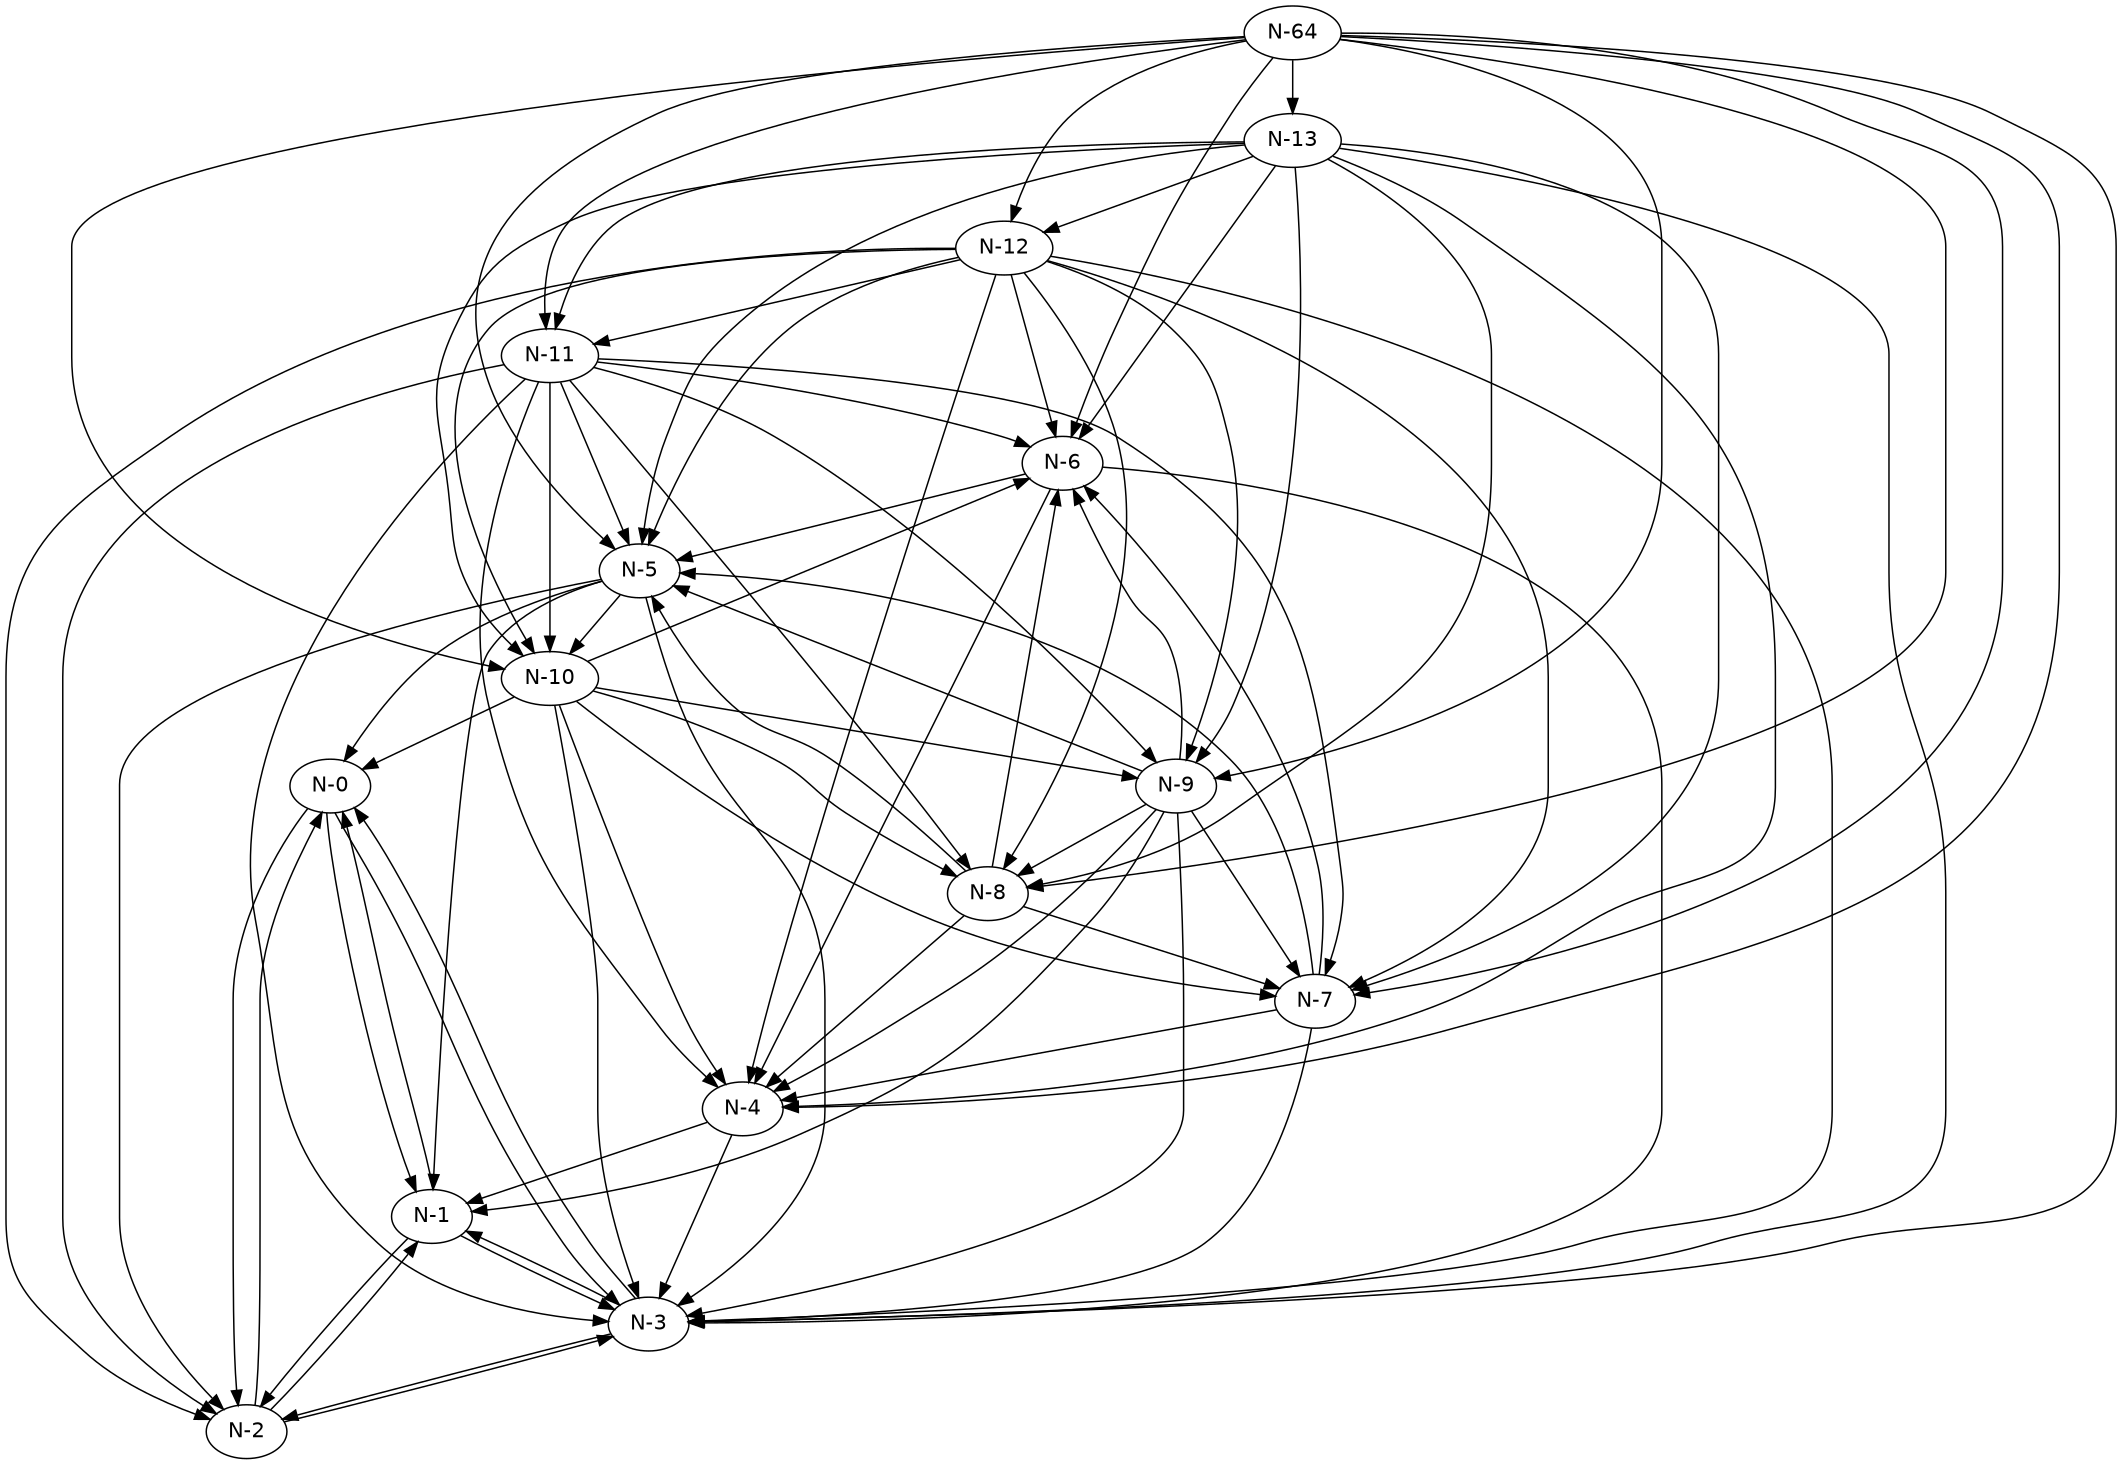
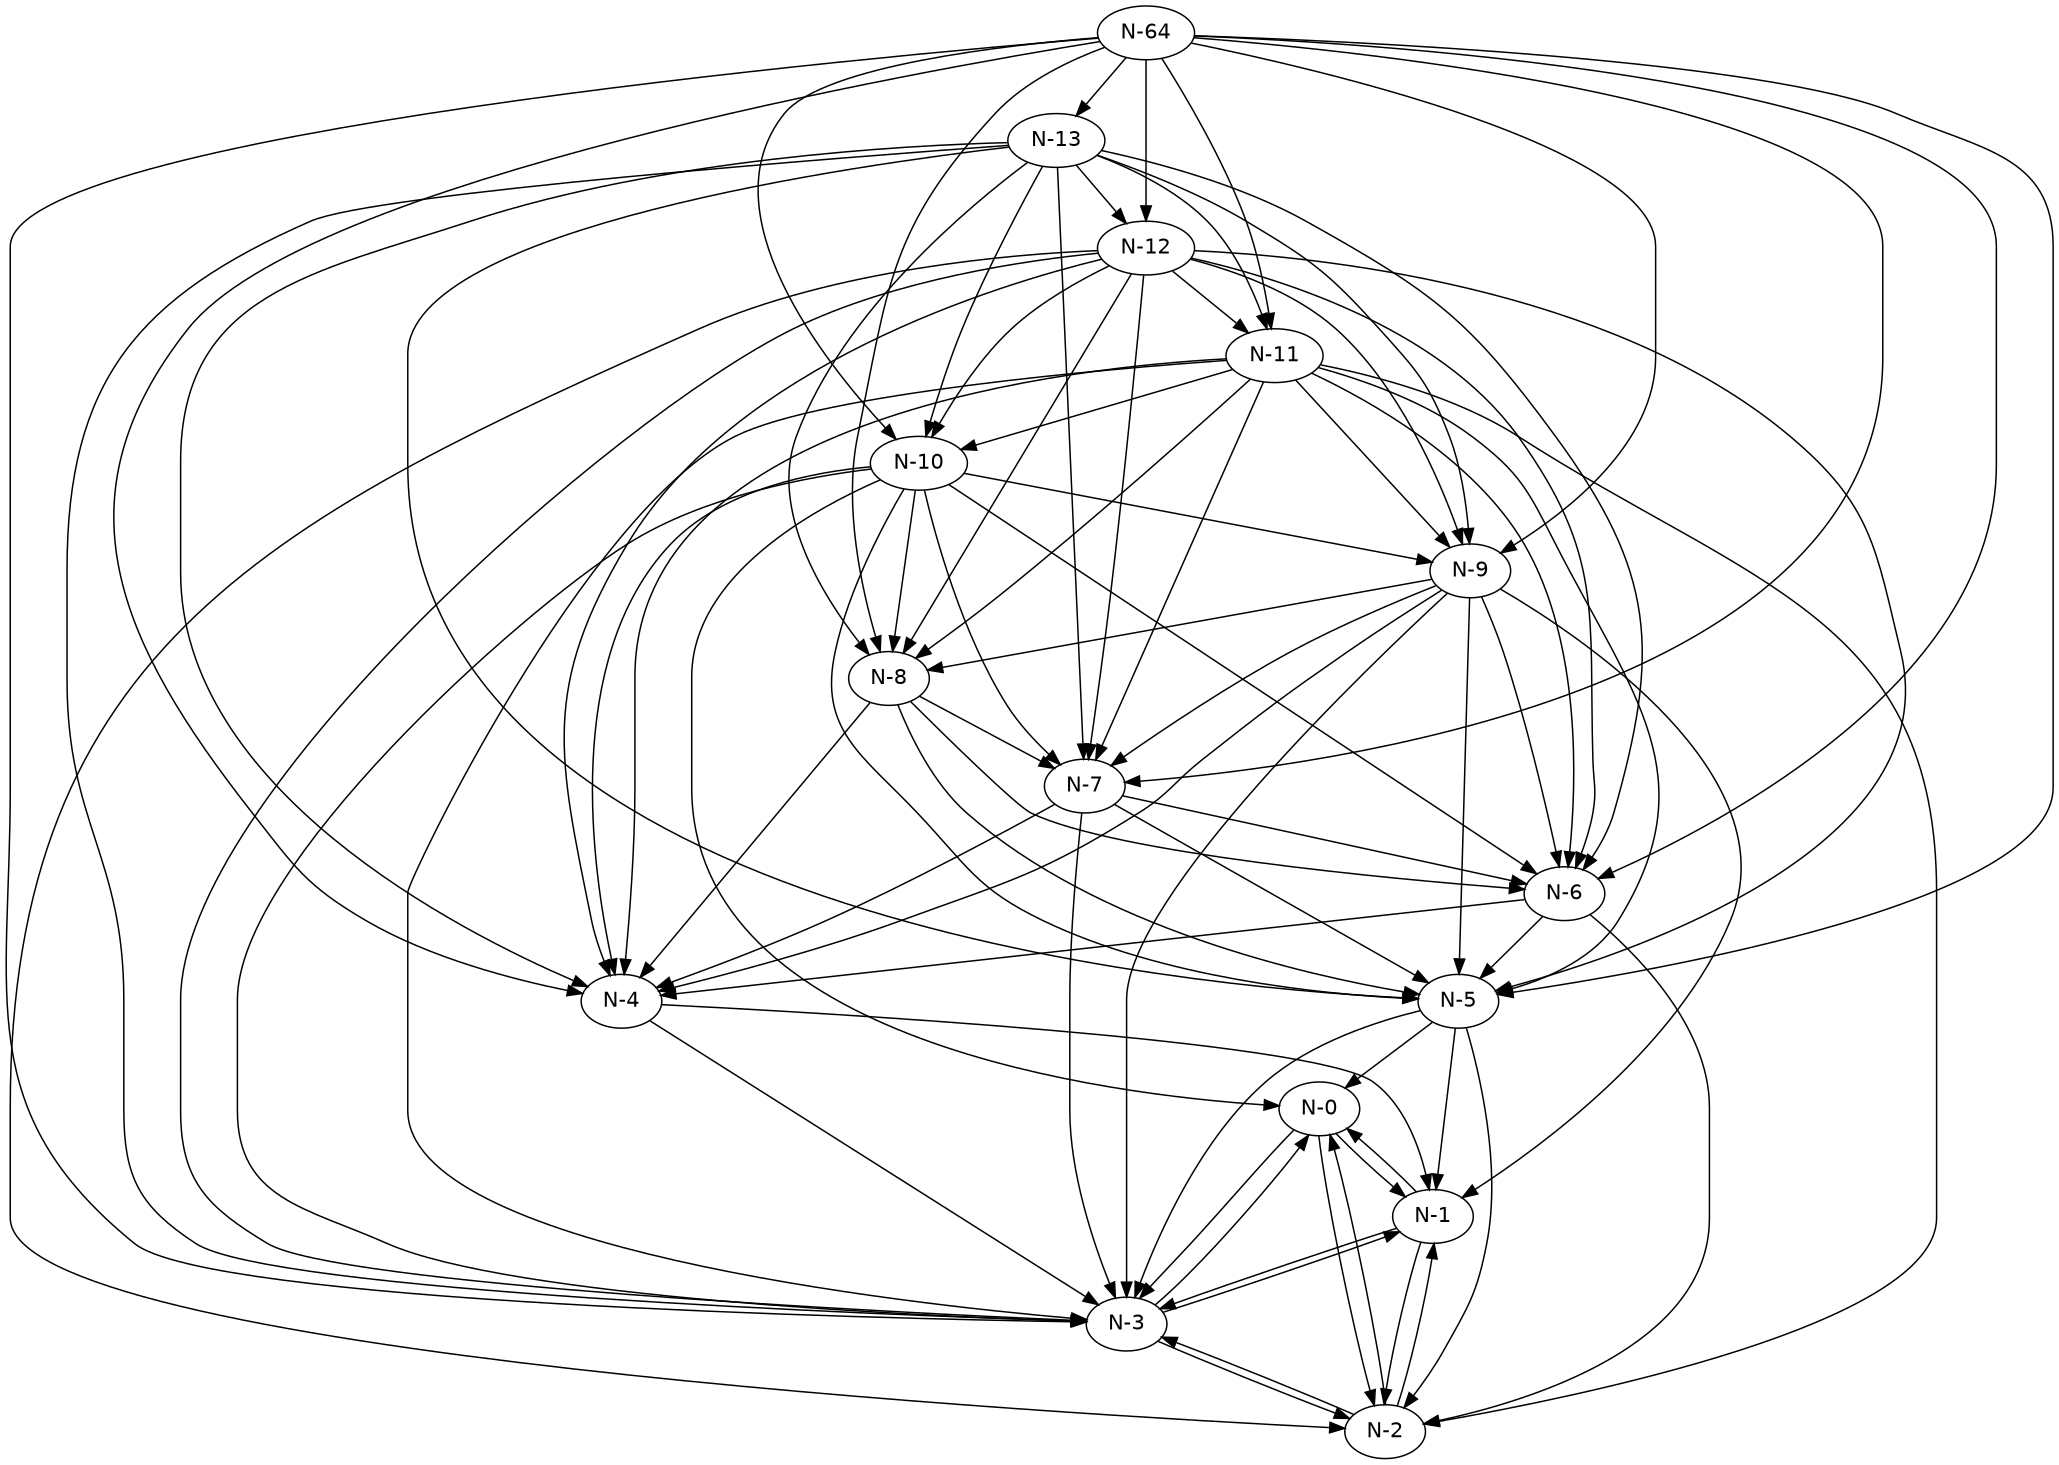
edge "N-5" -> "N-10": reversed
edge "N-6" -> "N-3": now "N-6" -> "N-2"
